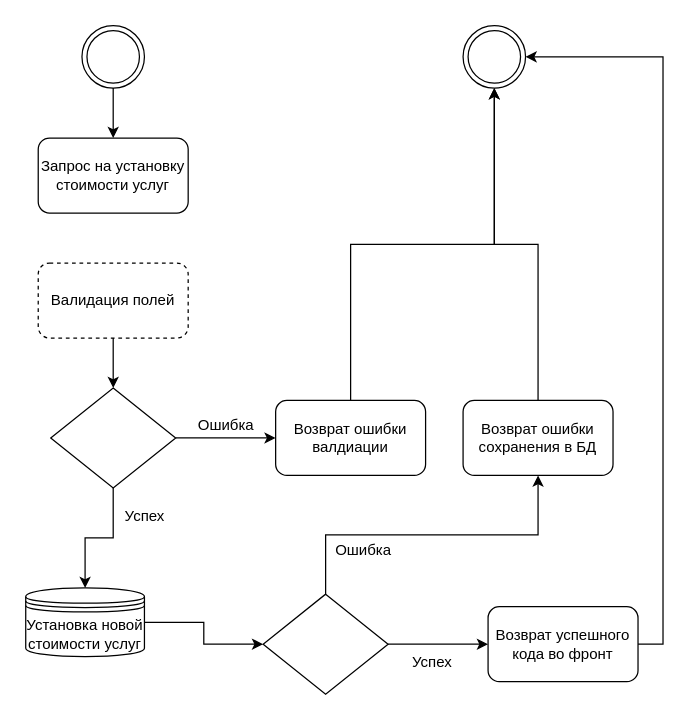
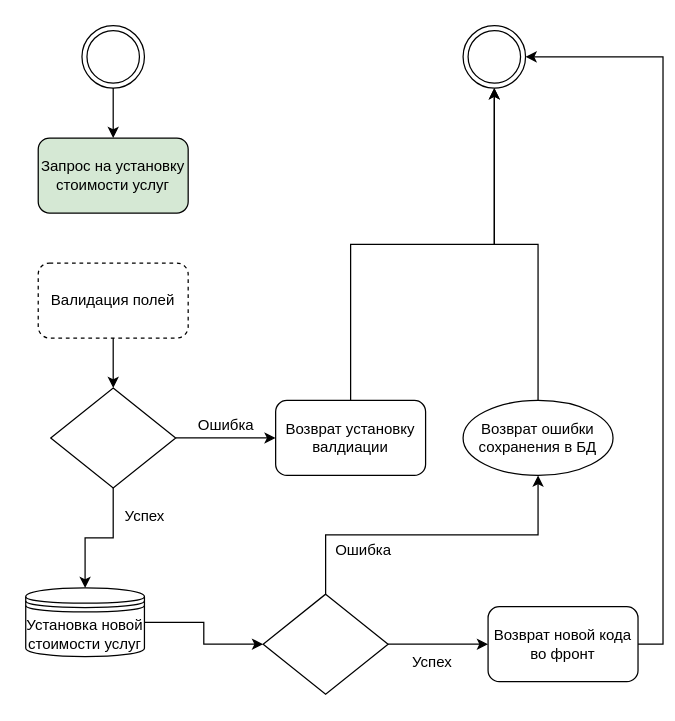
node "Запрос на установку стоимости услуг": fillcolor #ffffff -> #d5e8d4
node "Возврат ошибки валдиации": label "Возврат ошибки валдиации" -> "Возврат установку валдиации"
node "Возврат ошибки сохранения в БД": shape rounded rectangle -> ellipse
node "Возврат успешного кода во фронт": label "Возврат успешного кода во фронт" -> "Возврат новой кода во фронт"
